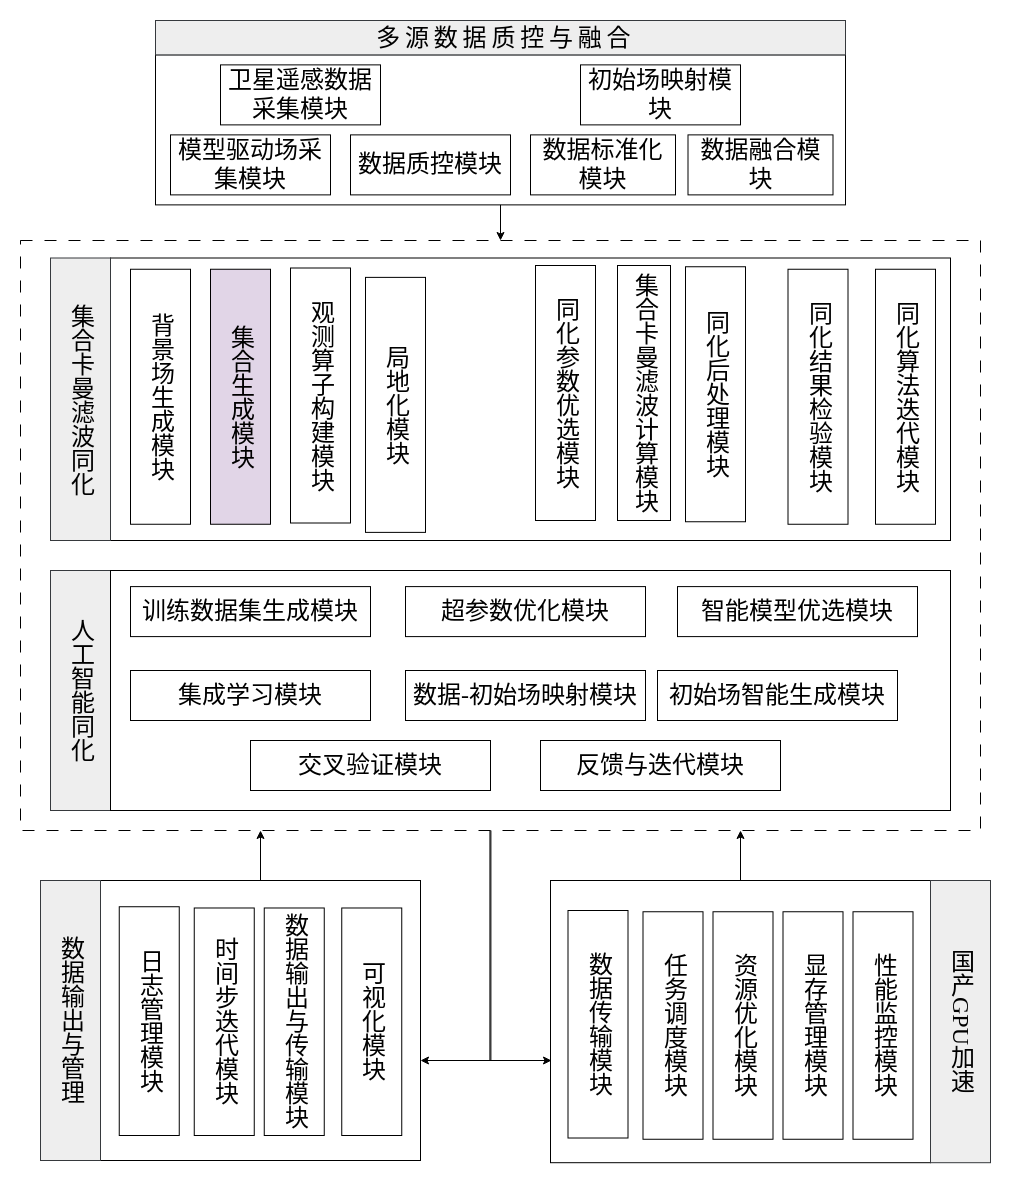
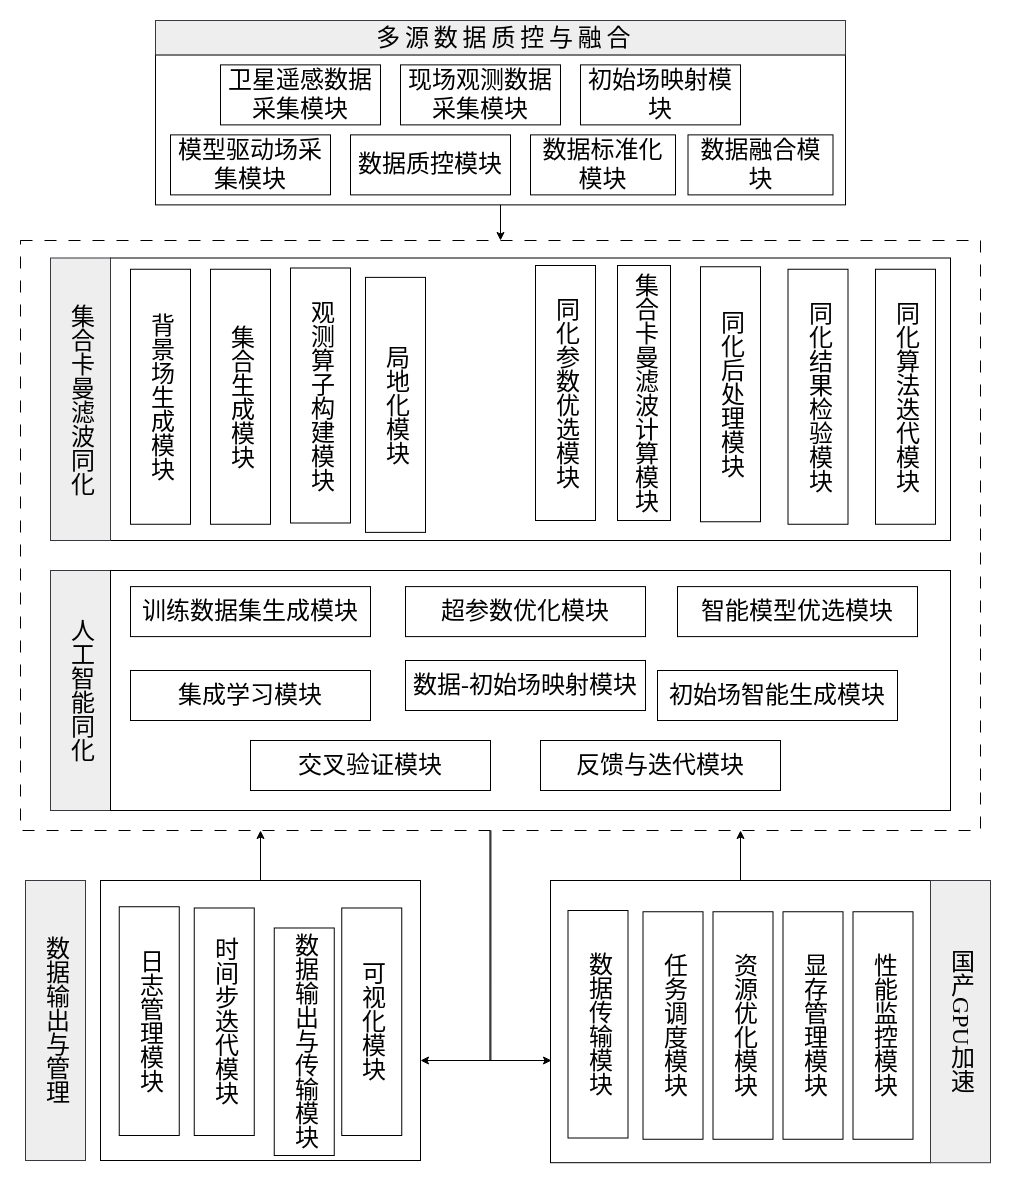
node "现场观测数据采集模块": added
node "同化后处理模块": moved (716, 394) -> (731, 394)
node "集合生成模块": fillcolor #e1d5e7 -> #ffffff
node "数据-初始场映射模块": moved (526, 696) -> (526, 686)
node "数据输出与管理": moved (71, 1021) -> (56, 1021)
node "数据输出与传输模块": moved (294, 1022) -> (304, 1042)
